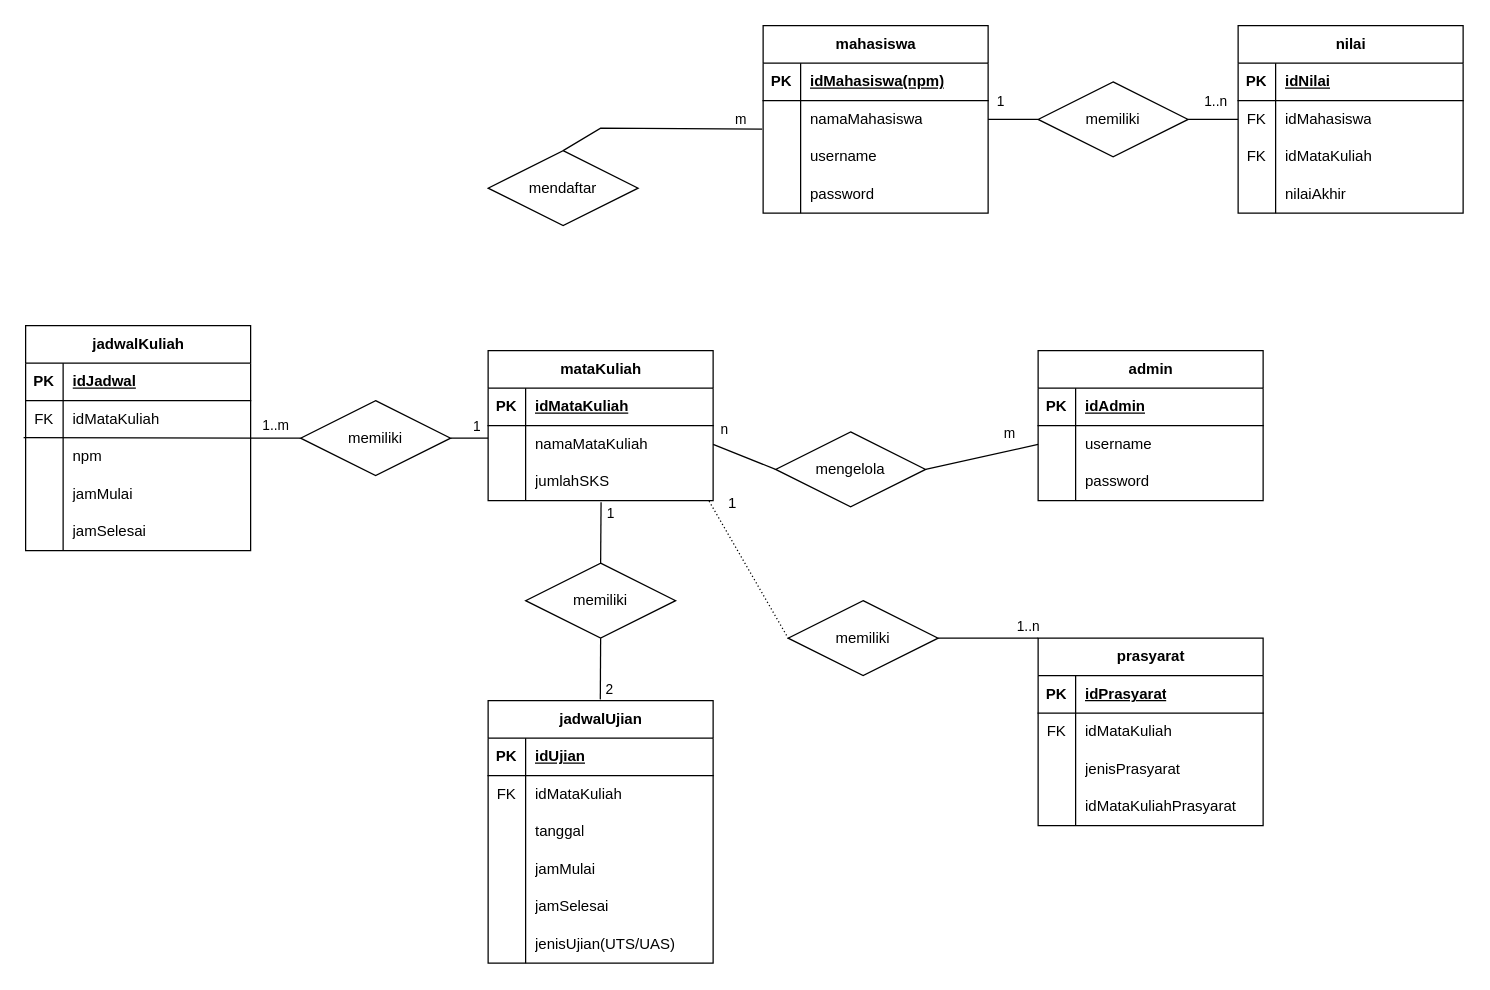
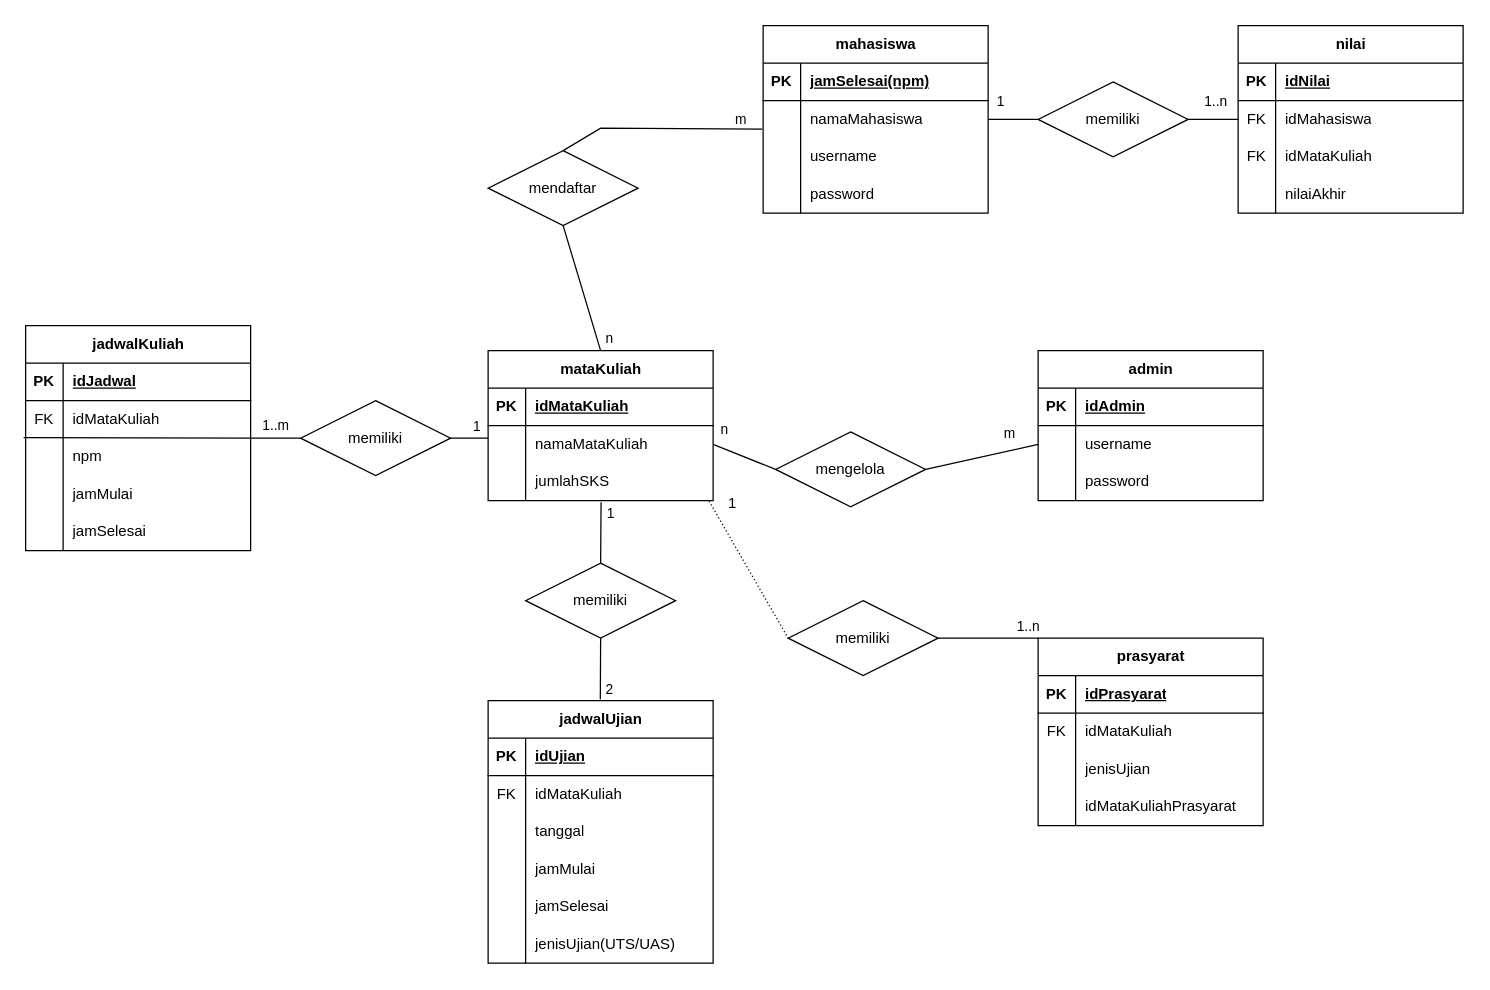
node "idMahasiswa(npm)": label "idMahasiswa(npm)" -> "jamSelesai(npm)"
edge "mendaftar" -- "mataKuliah": added, label "n"
node "jenisPrasyarat": label "jenisPrasyarat" -> "jenisUjian"
